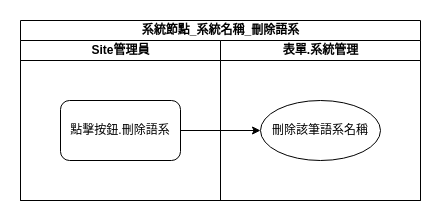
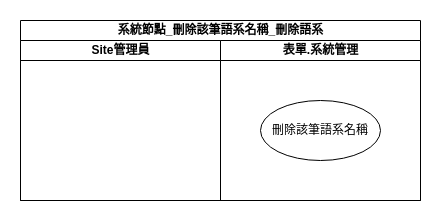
node "系統節點_系統名稱_刪除語系": label "系統節點_系統名稱_刪除語系" -> "系統節點_刪除該筆語系名稱_刪除語系"
node "點擊按鈕.刪除語系": removed
edge "點擊按鈕.刪除語系" -> "刪除該筆語系名稱": removed
